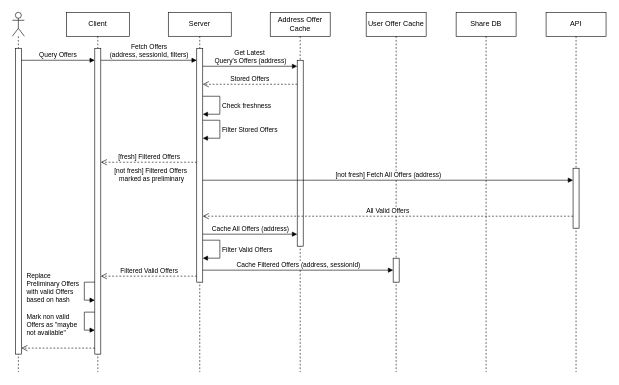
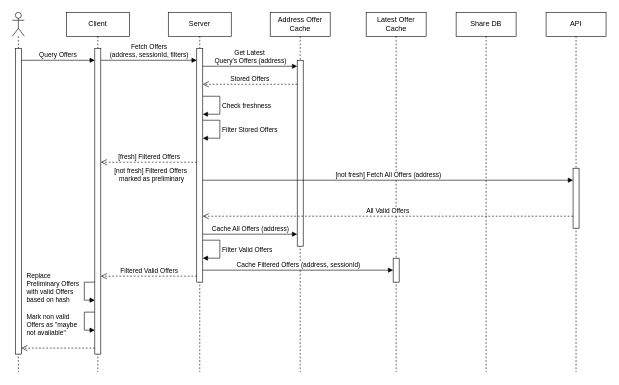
node "User Offer Cache": label "User Offer Cache" -> "Latest Offer Cache"
